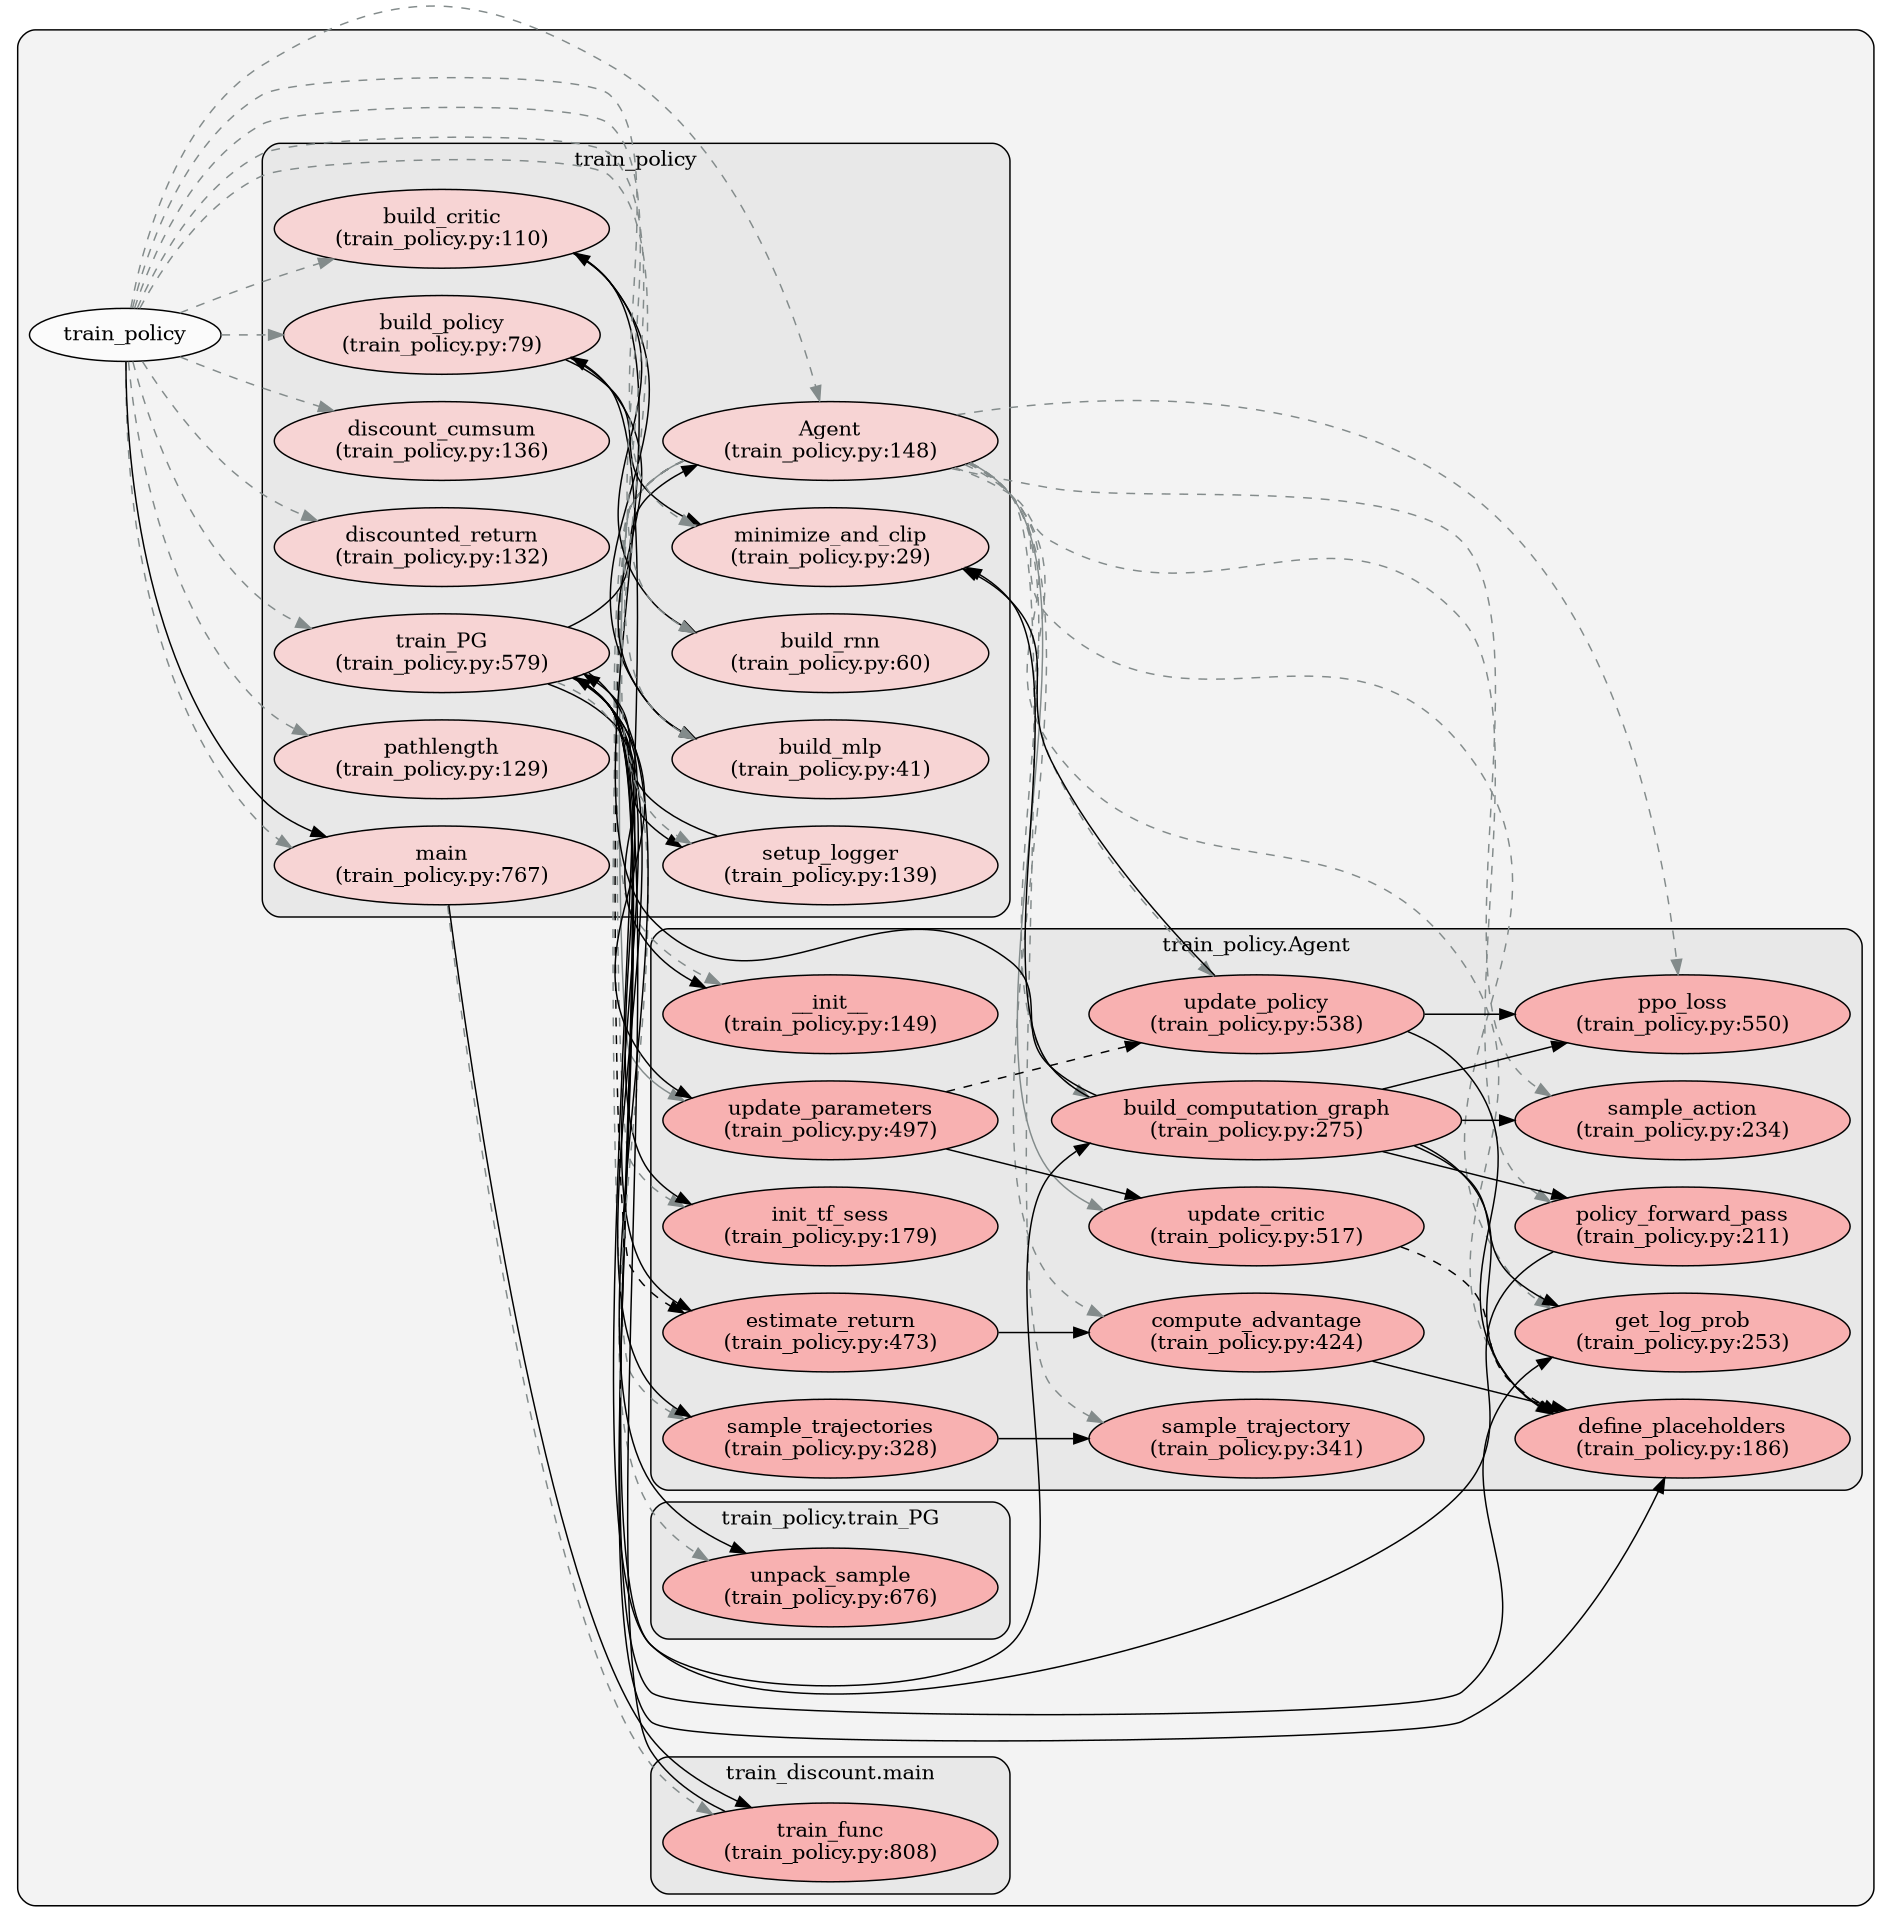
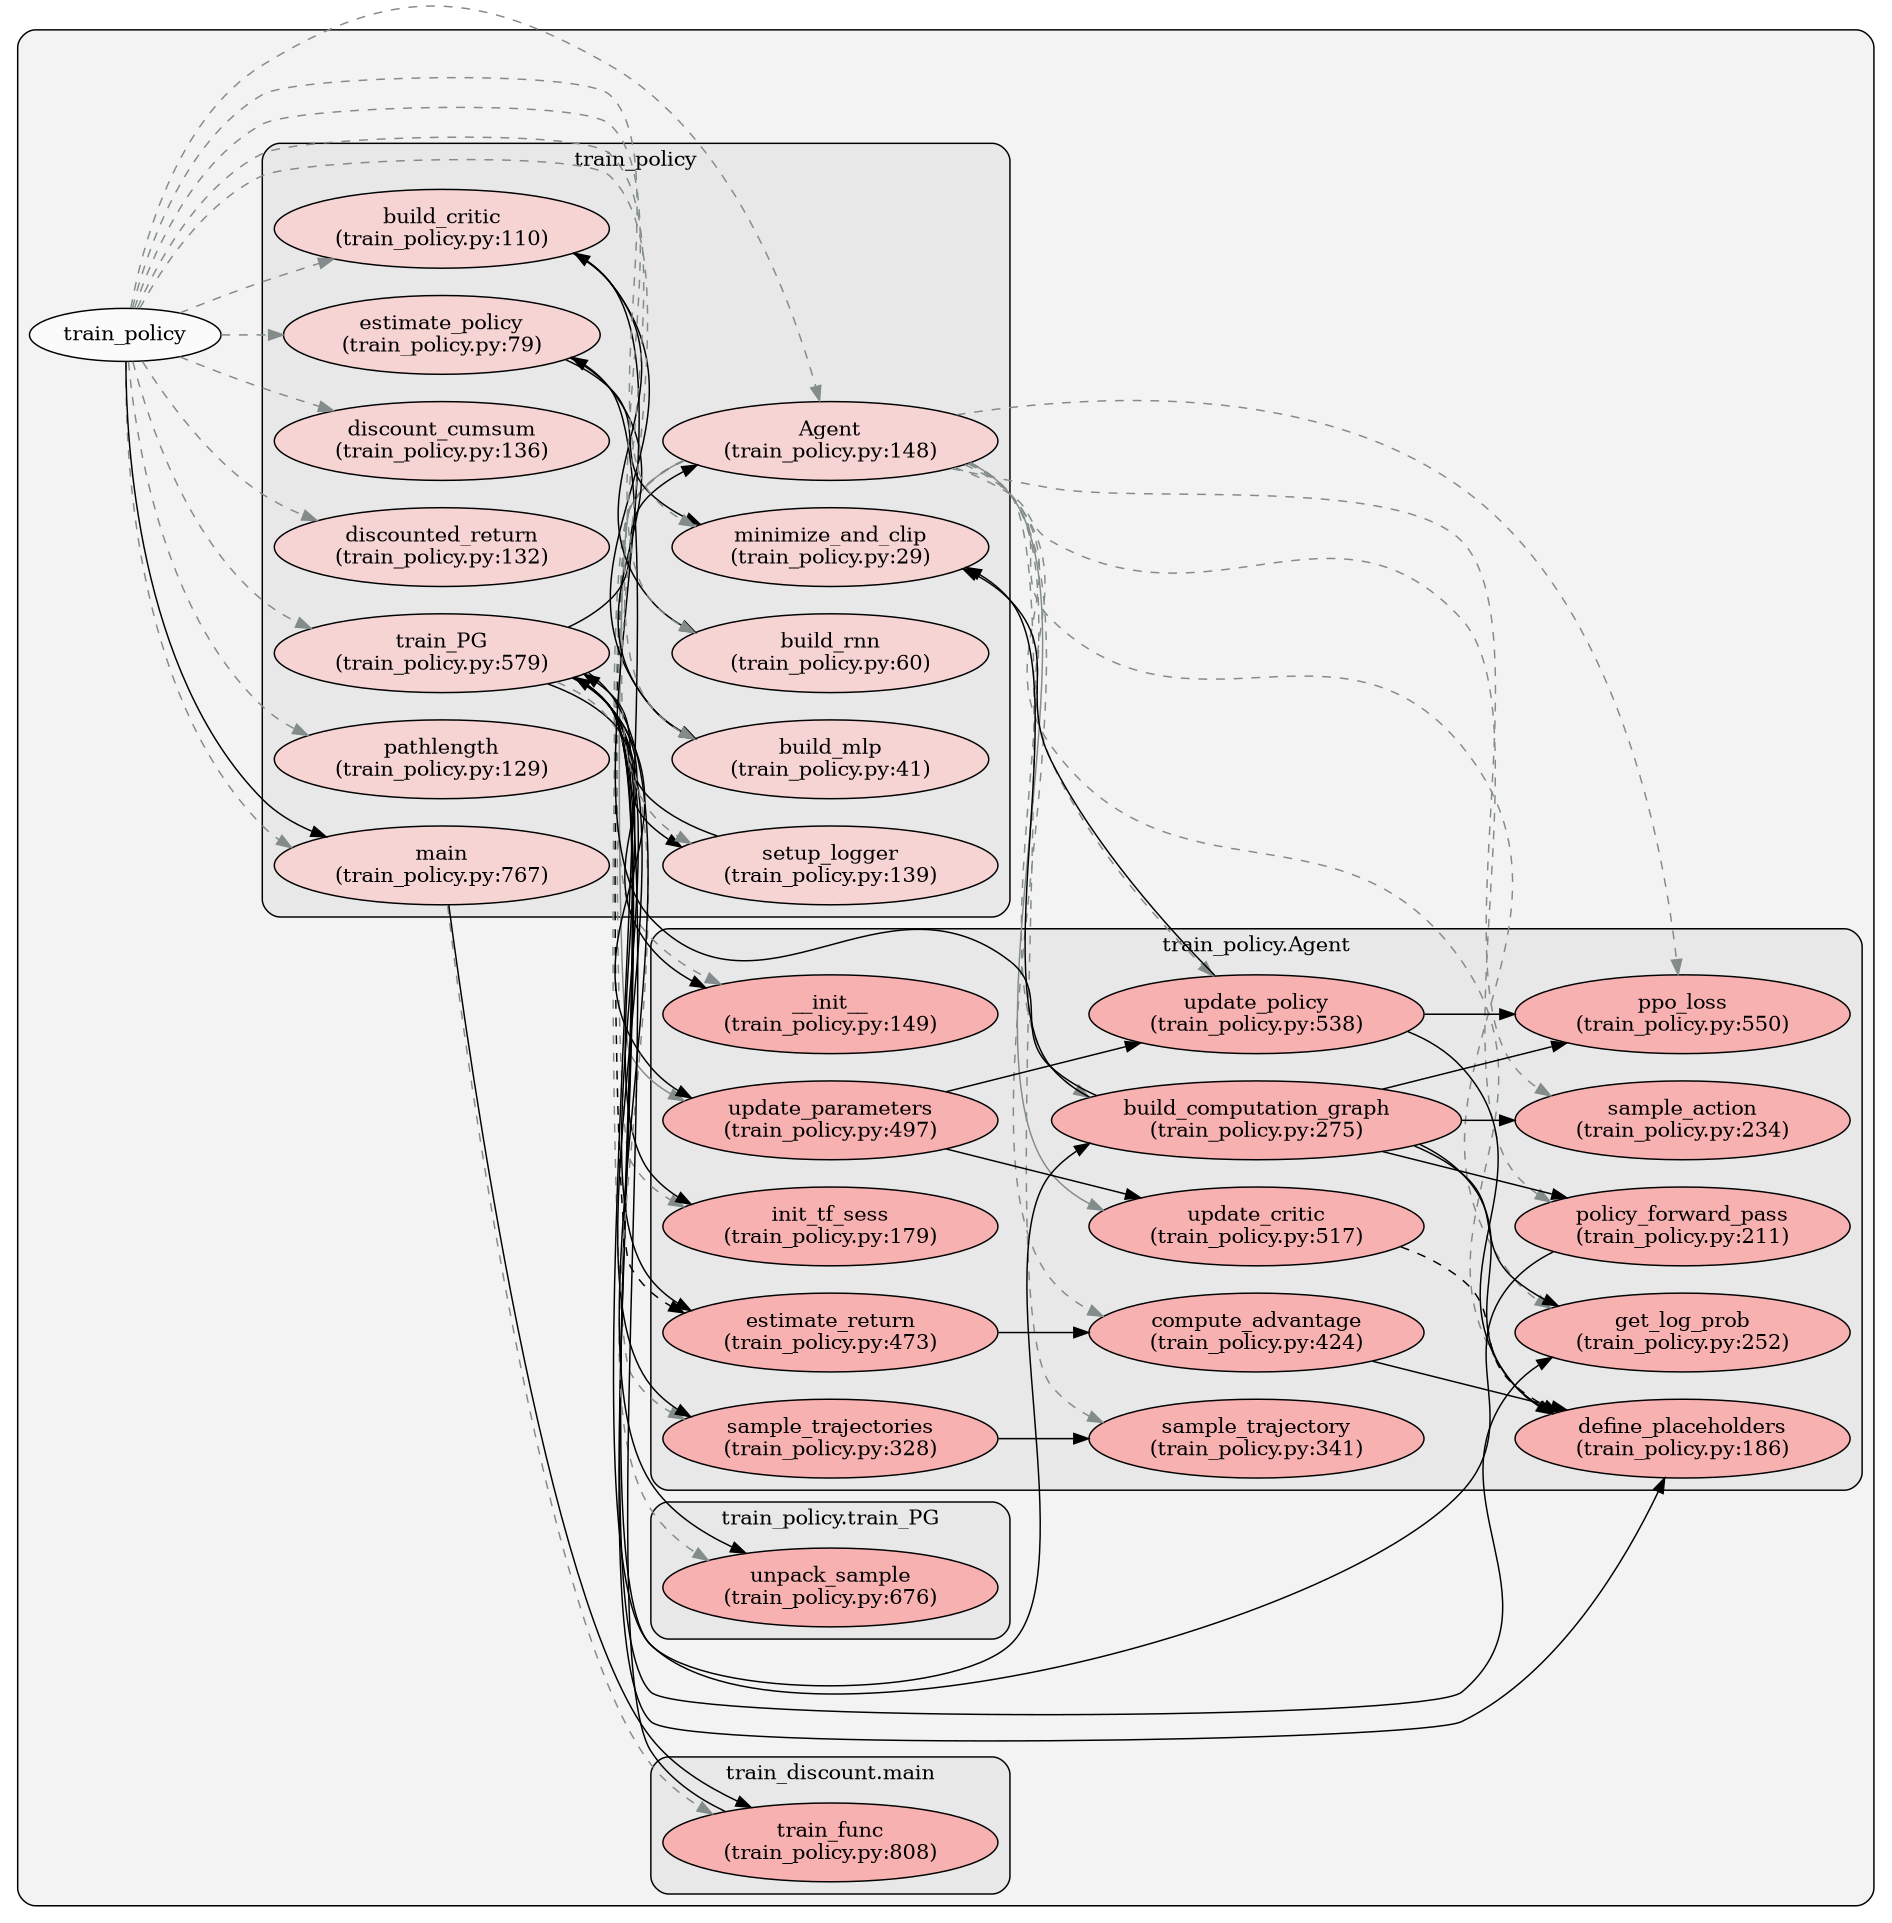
node "build_policy (train_policy.py:79)": label "build_policy (train_policy.py:79)" -> "estimate_policy (train_policy.py:79)"
edge "update_parameters (train_policy.py:497)" -> "update_policy (train_policy.py:538)": style dashed -> solid
node "get_log_prob (train_policy.py:253)": label "get_log_prob (train_policy.py:253)" -> "get_log_prob (train_policy.py:252)"
